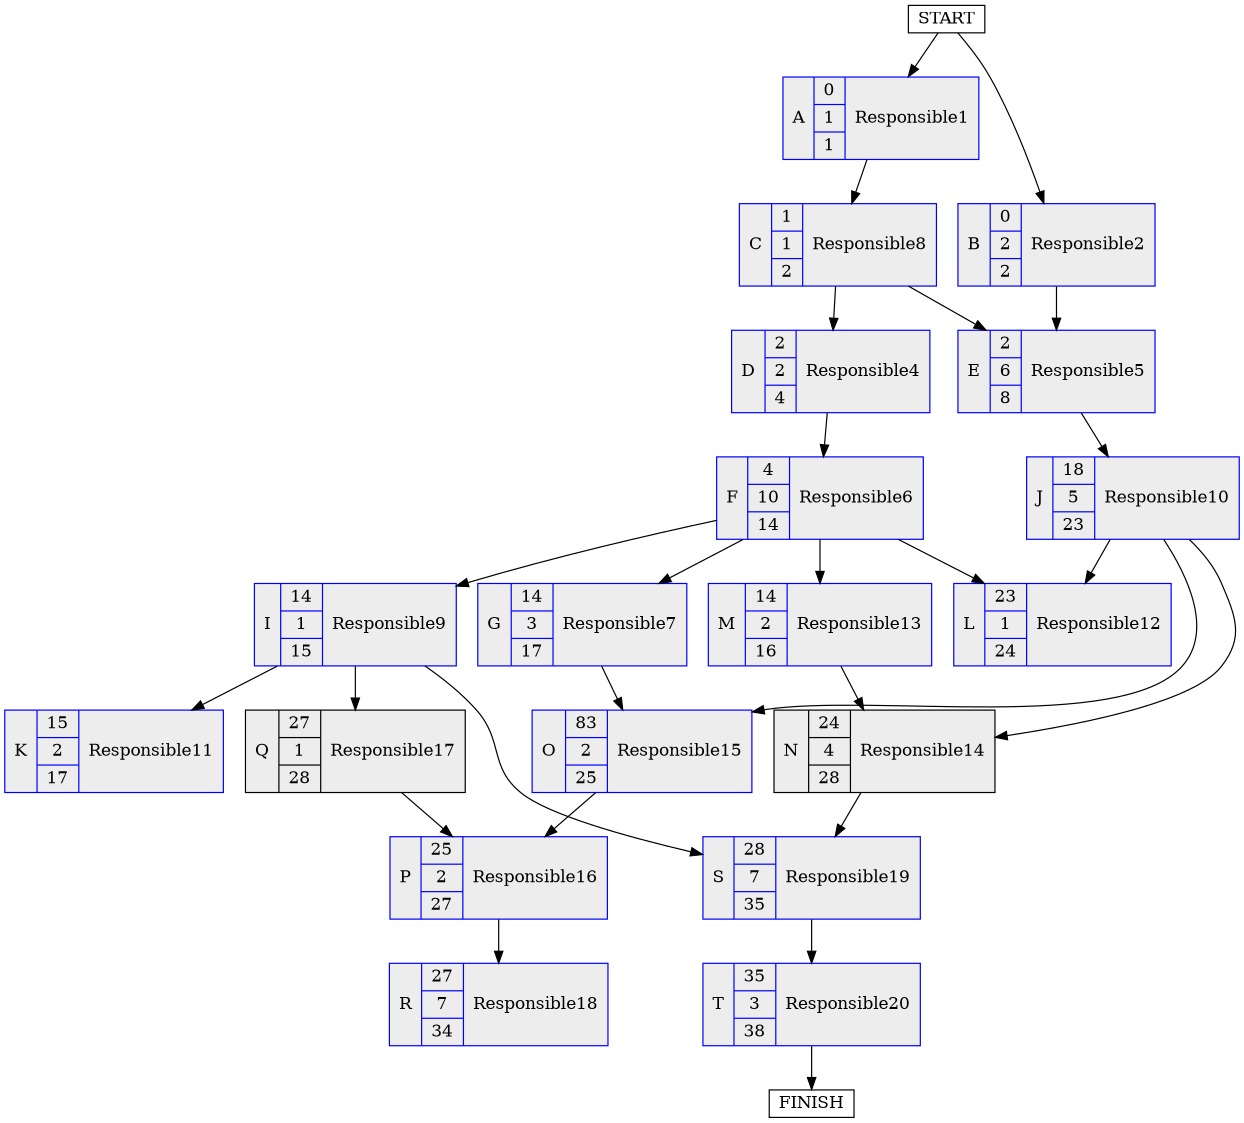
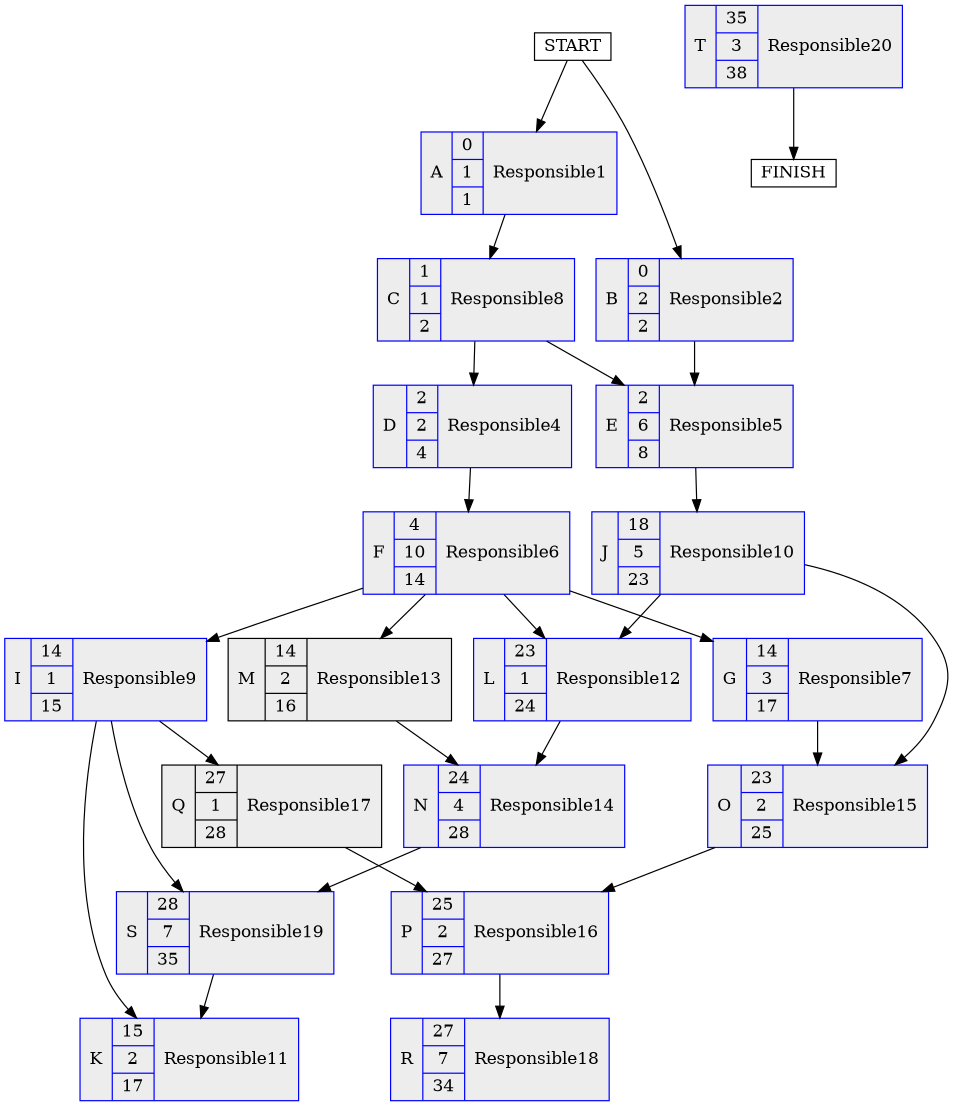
node "M": color blue -> black
edge "J" -> "N": now "L" -> "N"
node "O": text "83" -> "23"
node "N": color black -> blue
edge "S" -> "T": now "S" -> "K"
